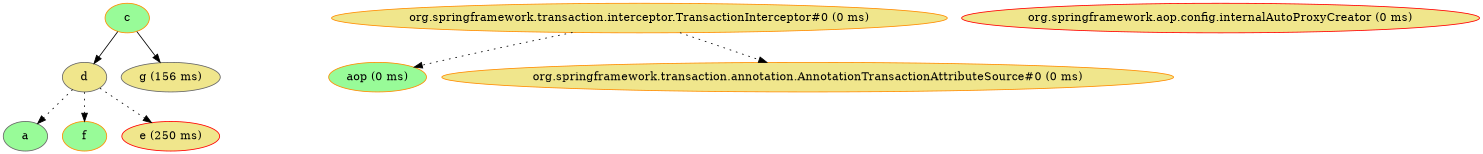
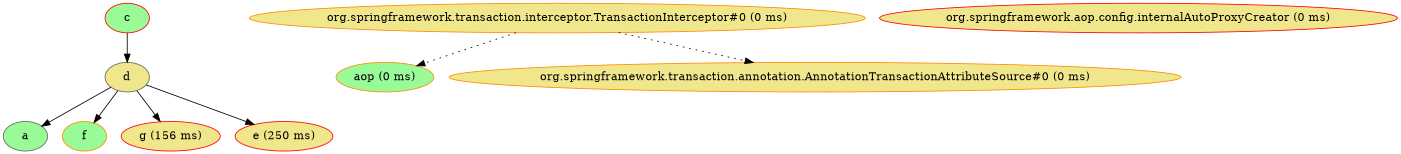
node "c": color darkorange -> red
edge "c" -> "g (156 ms)": now "d" -> "g (156 ms)"
node "g (156 ms)": color gray40 -> red
edge "d" -> "f": style dotted -> solid
edge "d" -> "e (250 ms)": style dotted -> solid
edge "d" -> "a": style dotted -> solid
